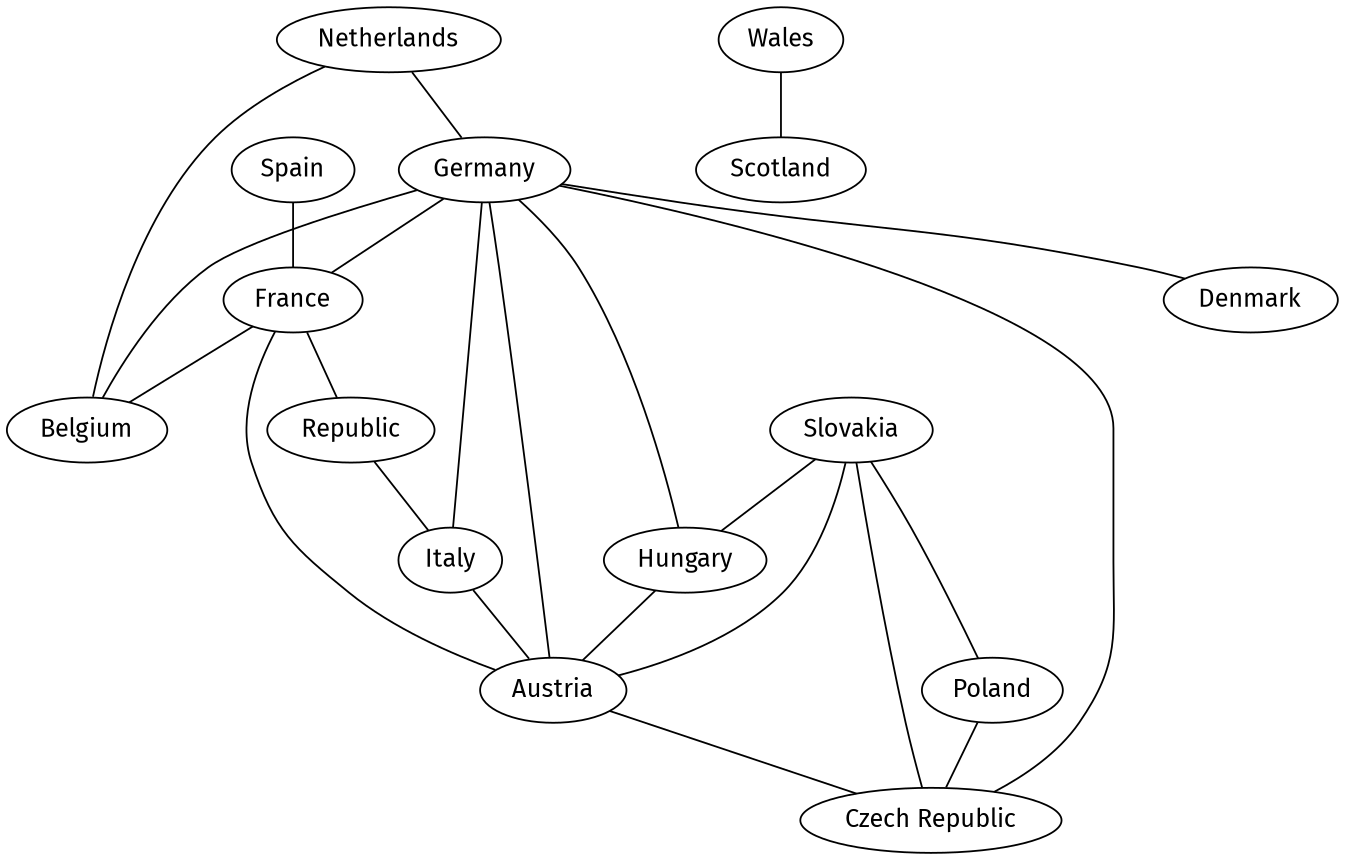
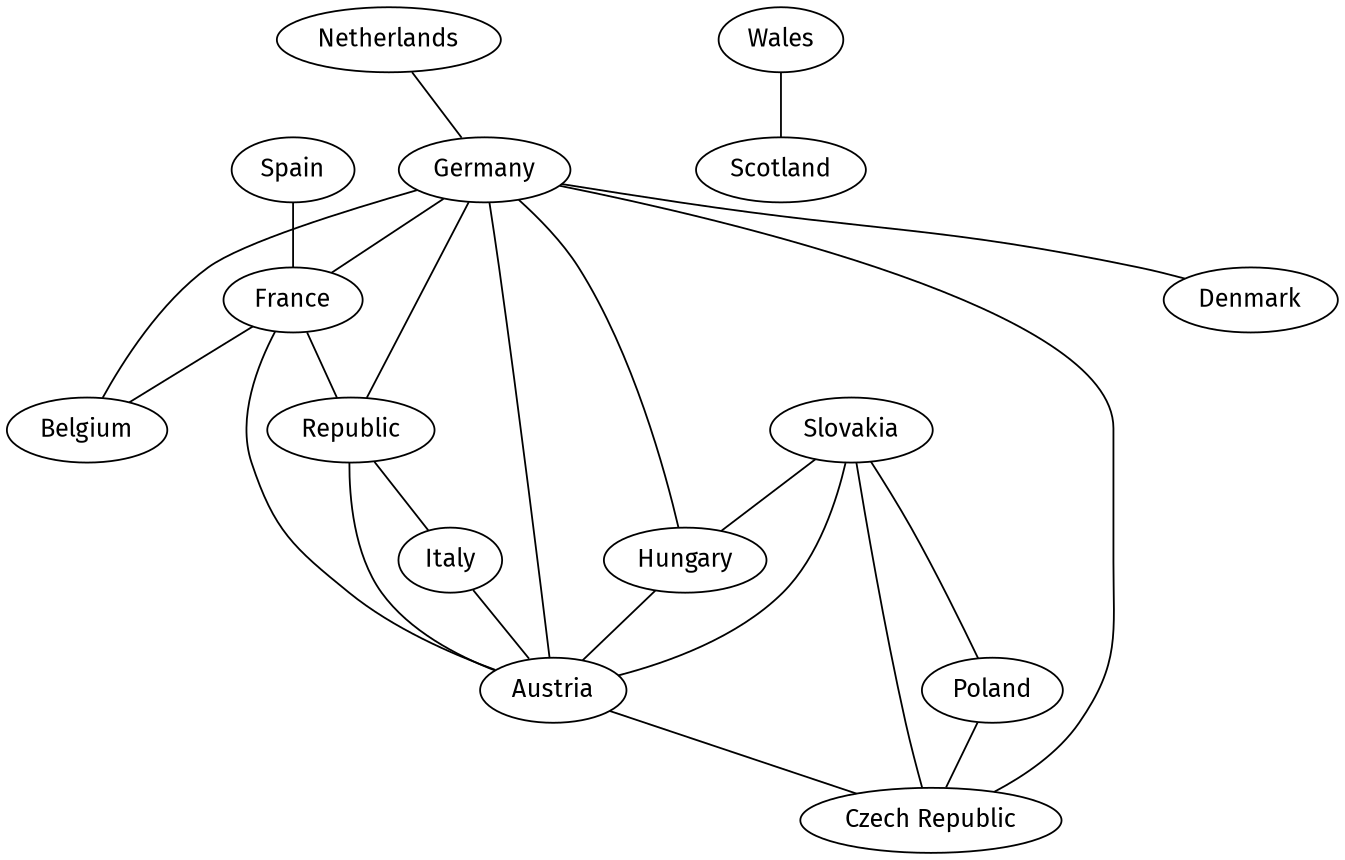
edge "Netherlands" -- "Belgium": removed
edge "Germany" -- "Italy": now "Germany" -- "Republic"
edge "Republic" -- "Austria": added
